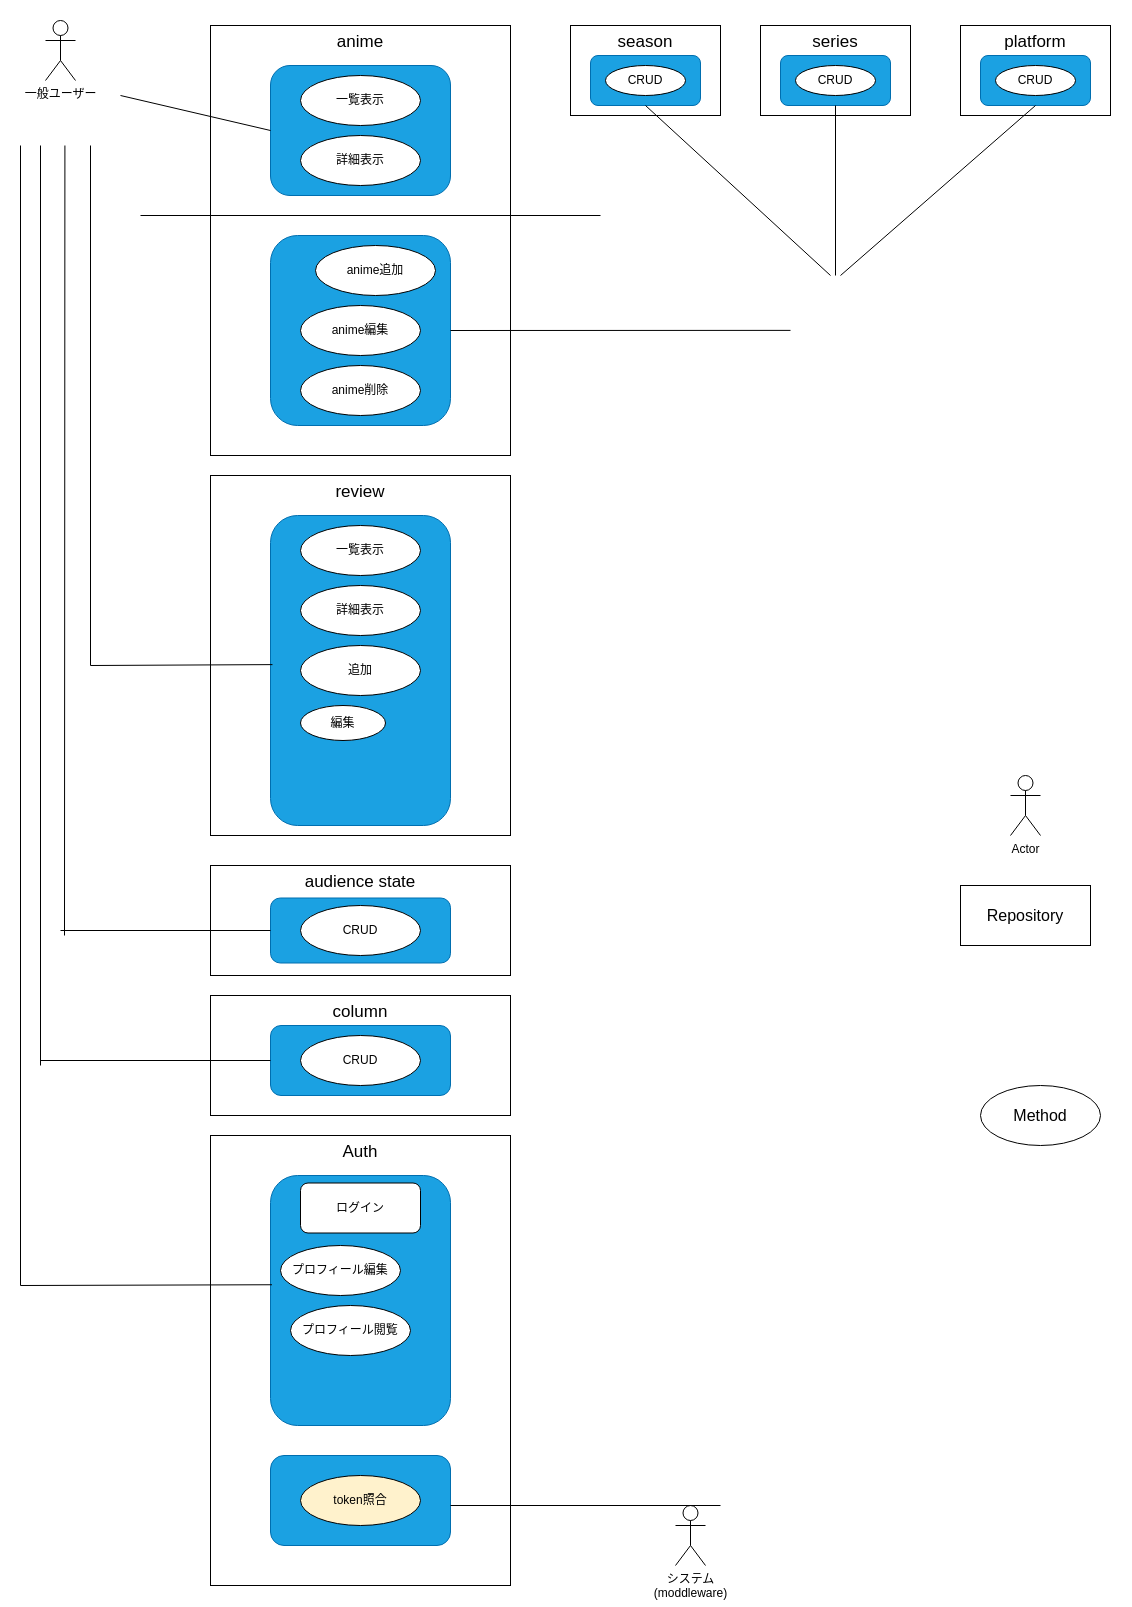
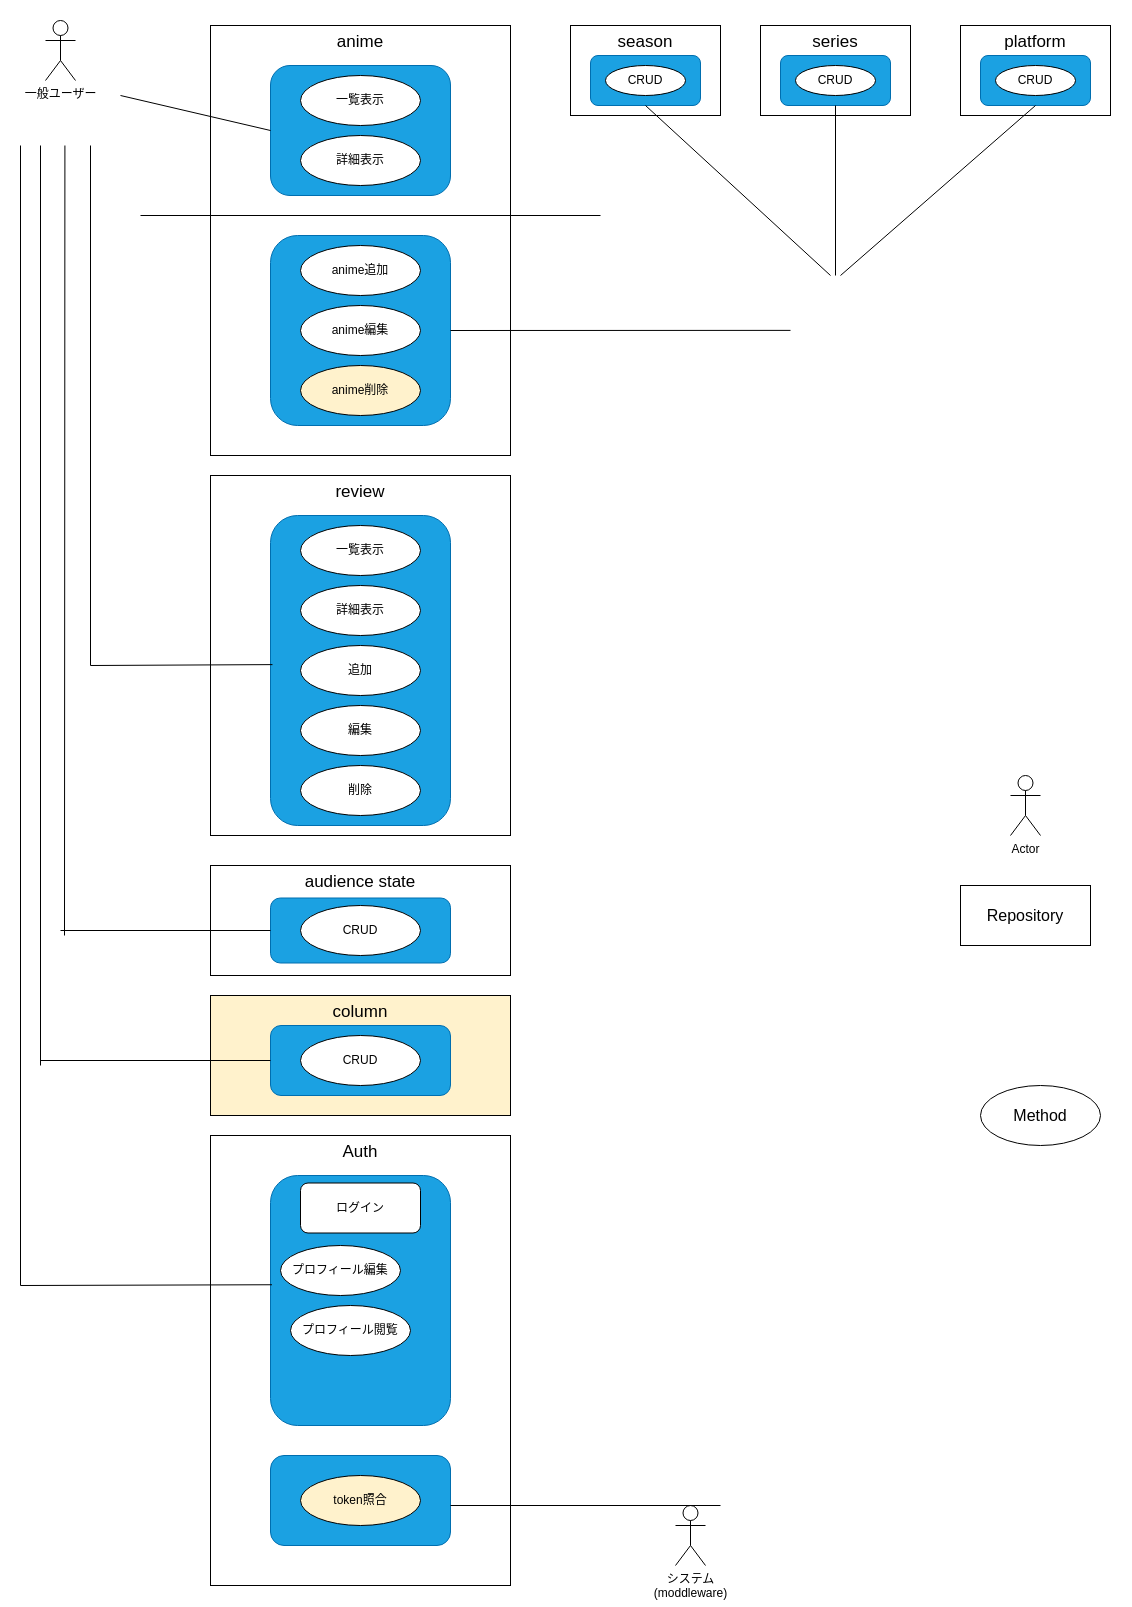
node "anime追加": moved (376, 271) -> (361, 271)
node "anime削除": fillcolor #ffffff -> #fff2cc
node "編集": size 85x35 -> 120x50
node "削除": added
node "column": fillcolor #ffffff -> #fff2cc
